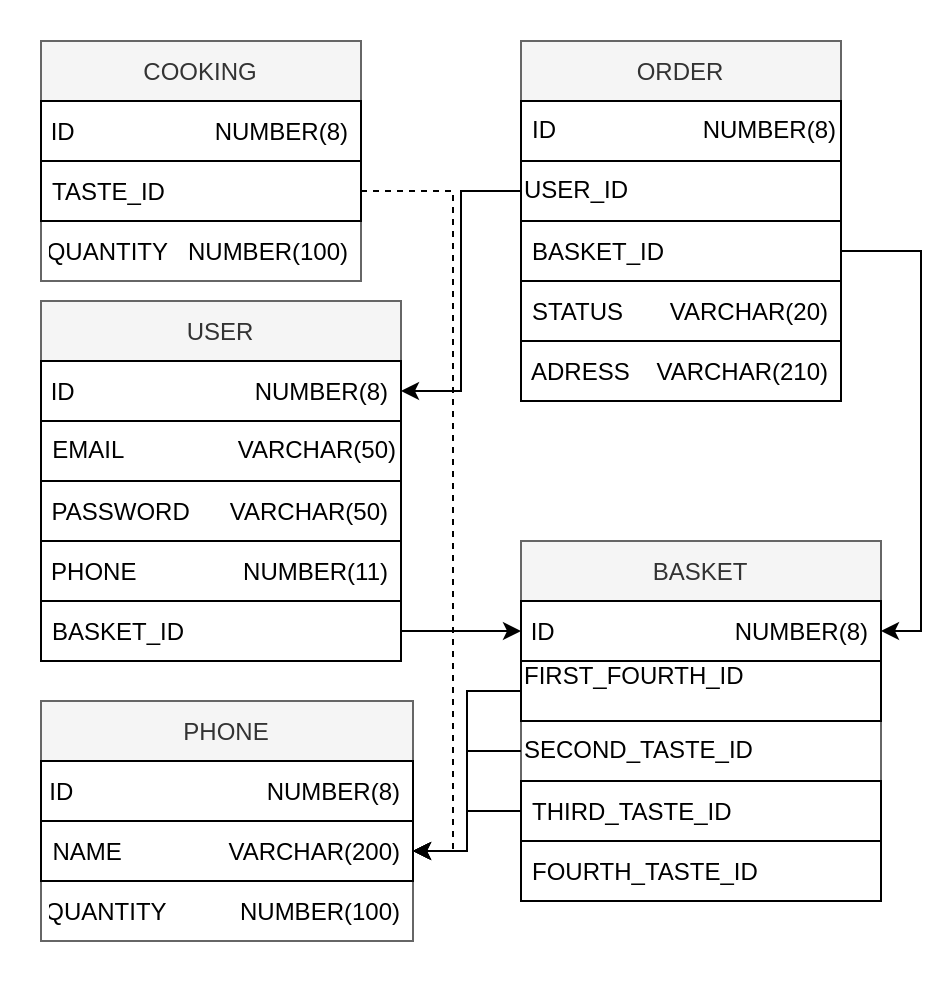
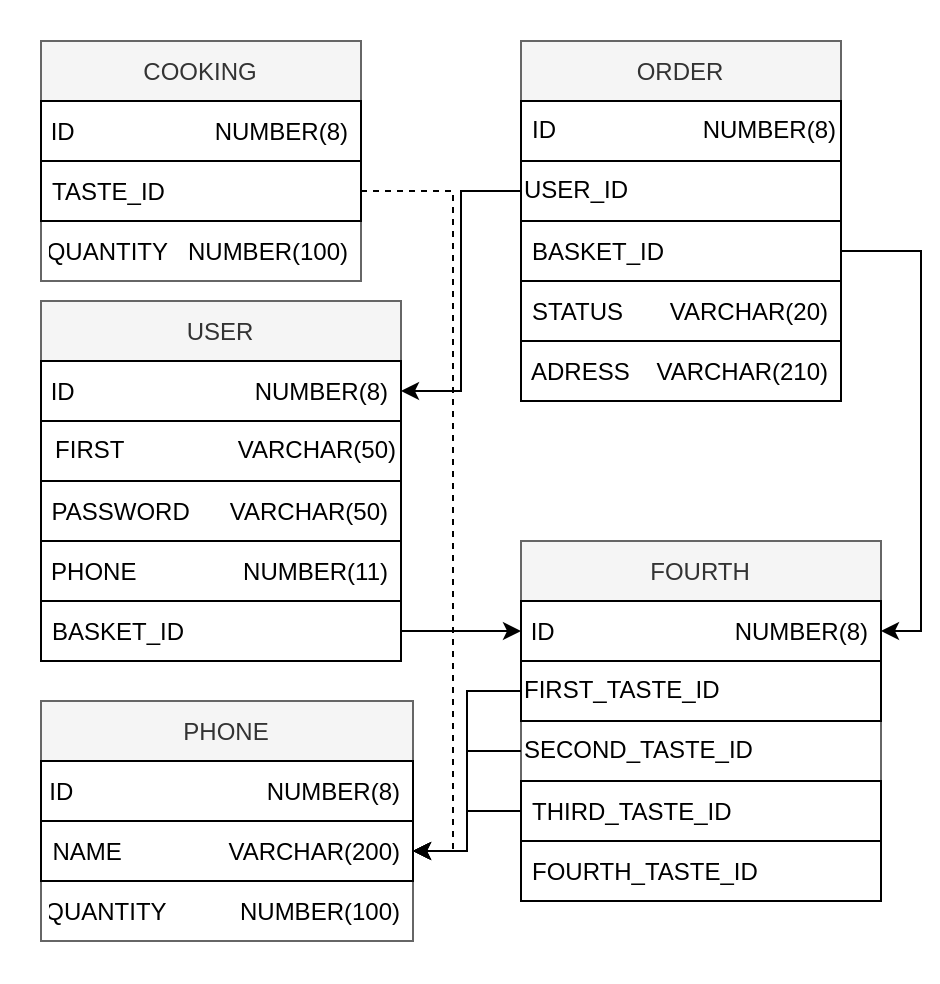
node "EMAIL VARCHAR(50)": label "EMAIL VARCHAR(50)" -> "FIRST VARCHAR(50)"
node "BASKET": label "BASKET" -> "FOURTH"
node "FIRST_FOURTH_ID": label "FIRST_FOURTH_ID" -> "FIRST_TASTE_ID"
